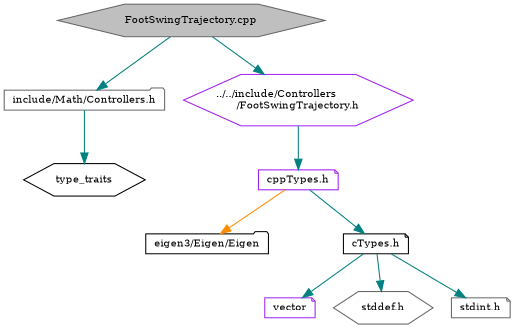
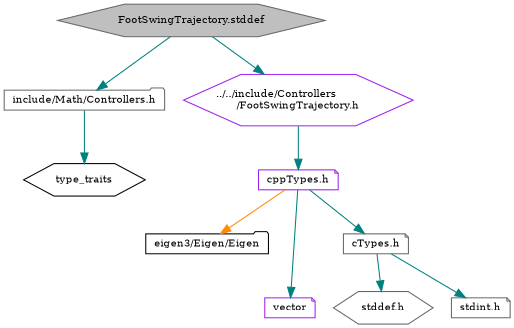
node "FootSwingTrajectory.cpp": label "FootSwingTrajectory.cpp" -> "FootSwingTrajectory.stddef"
node "cTypes.h": color black -> gray40
edge "cTypes.h" -> "vector": now "cppTypes.h" -> "vector"
